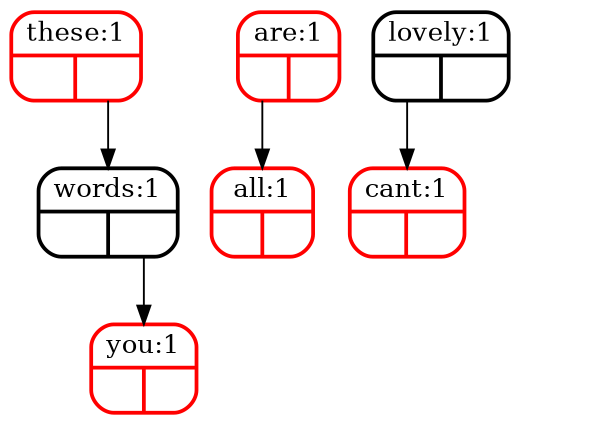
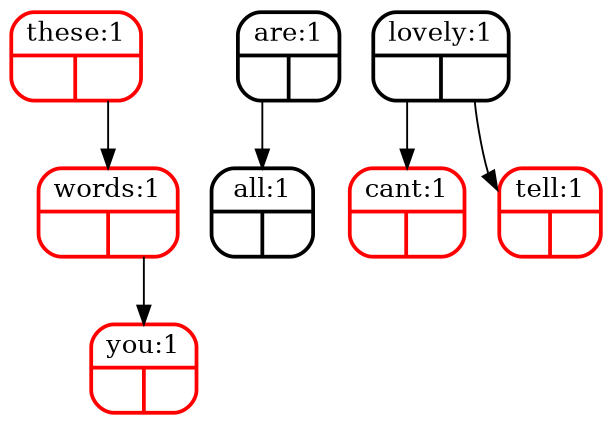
node "are:1": color red -> black
node "words:1": color black -> red
node "all:1": color red -> black
node "tell:1": added
